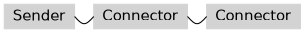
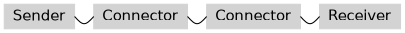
node "Receiver": added
